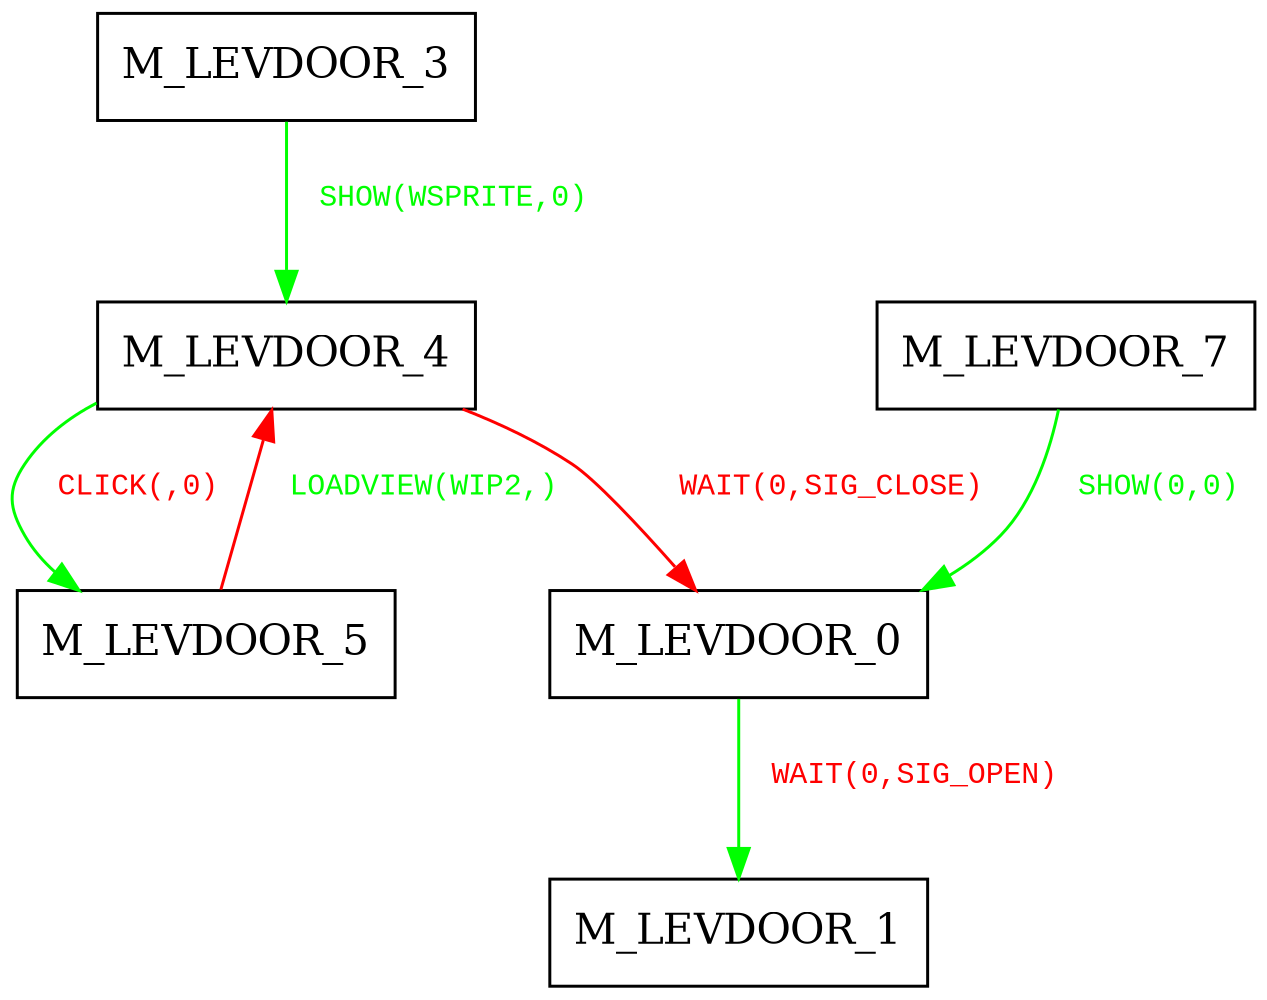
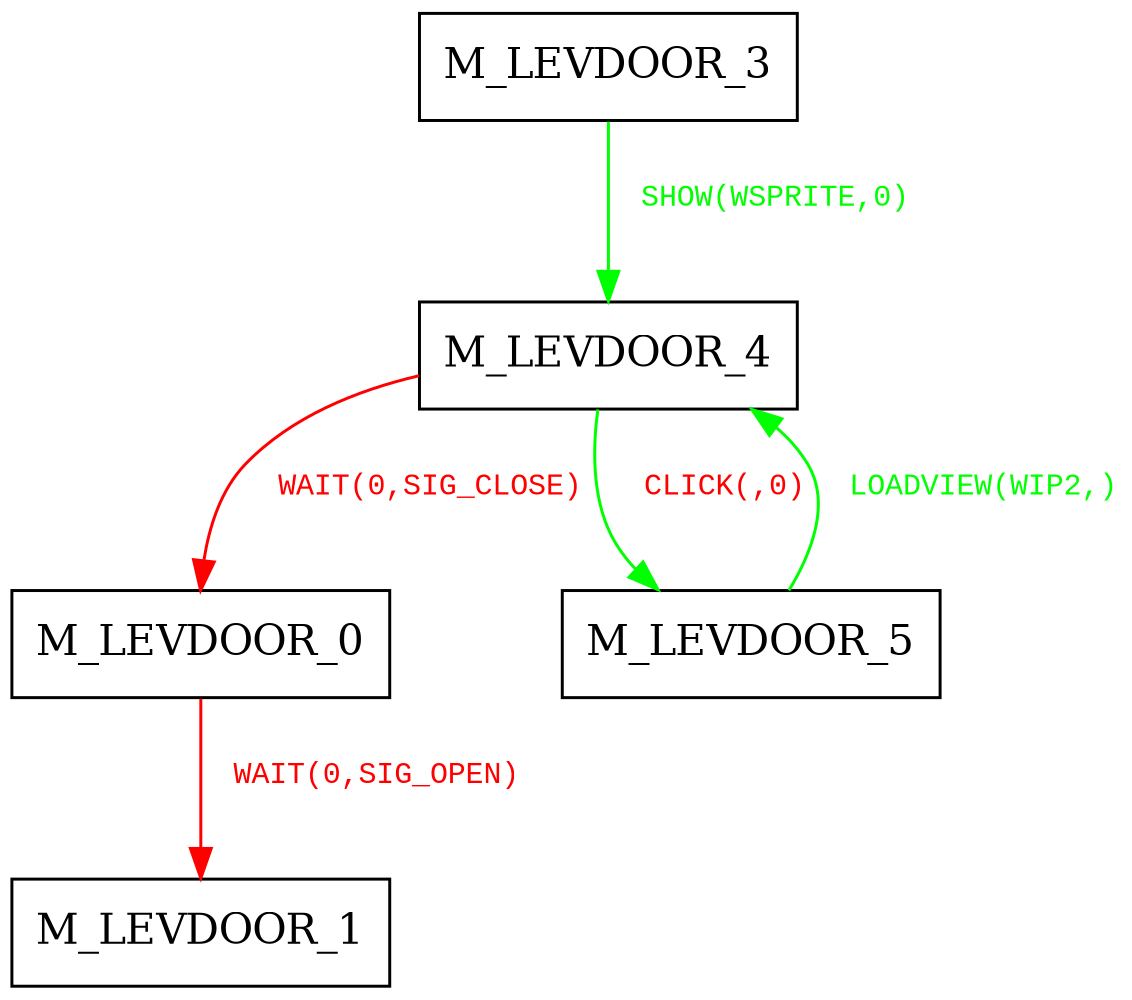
node "M_LEVDOOR_7": removed
edge "M_LEVDOOR_5" -> "M_LEVDOOR_4": color red -> green
edge "M_LEVDOOR_0" -> "M_LEVDOOR_1": color green -> red
